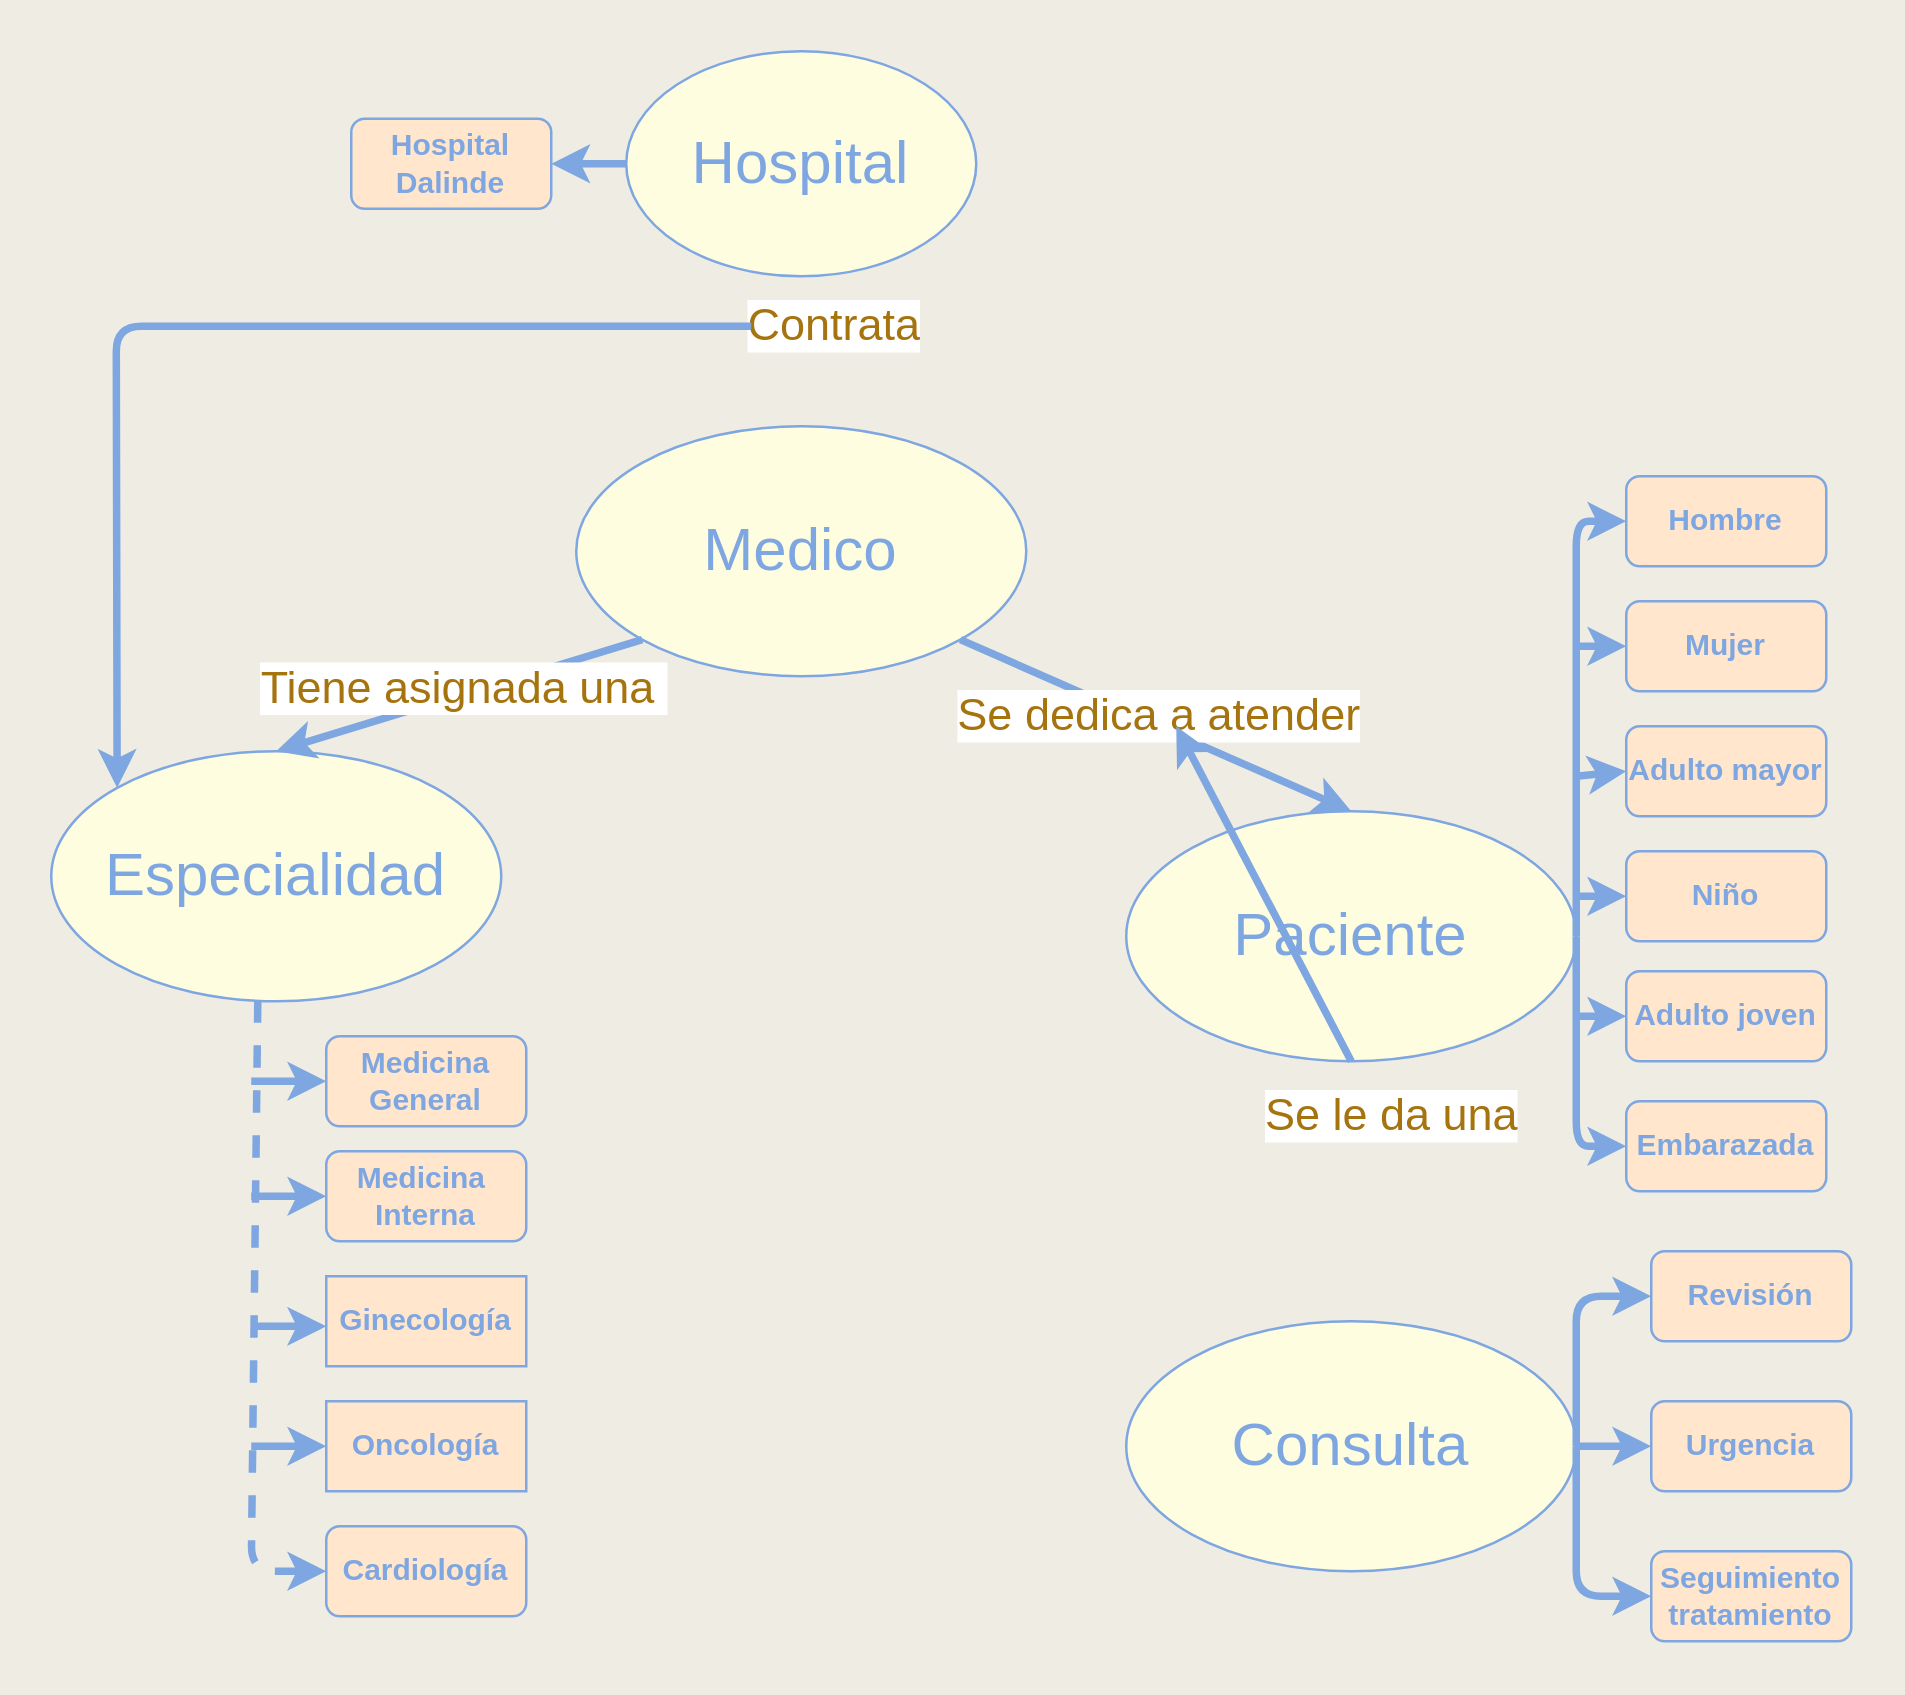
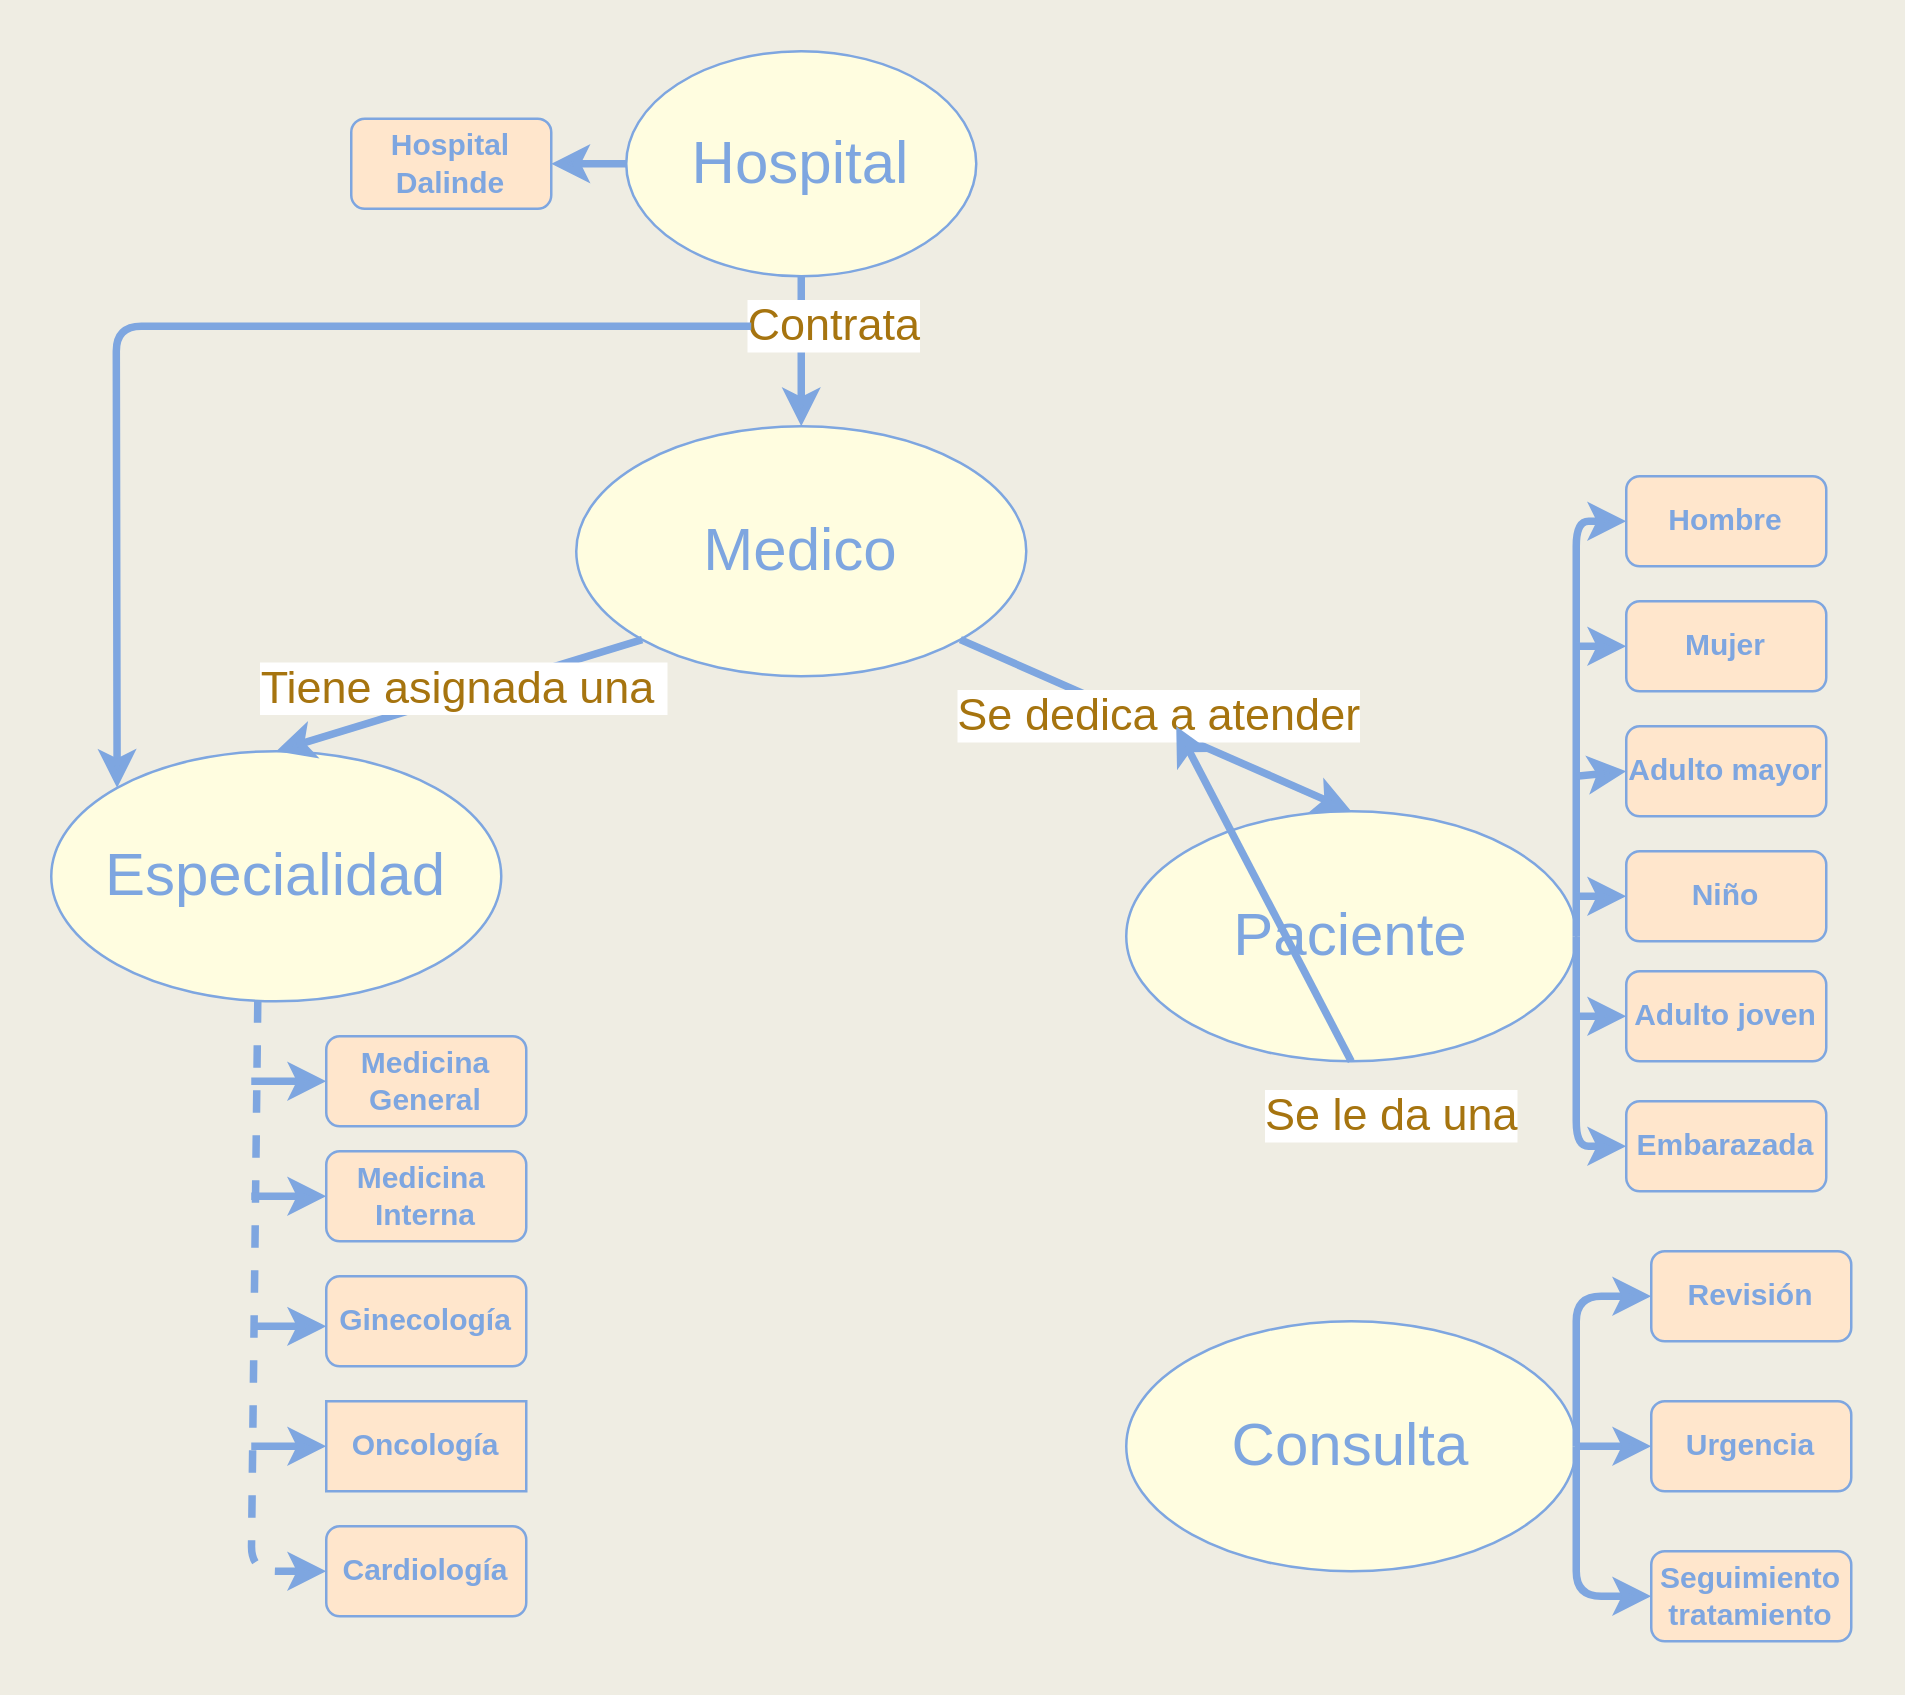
edge "Hospital" -> "Medico": added
node "Ginecología": shape rectangle -> rounded rectangle
